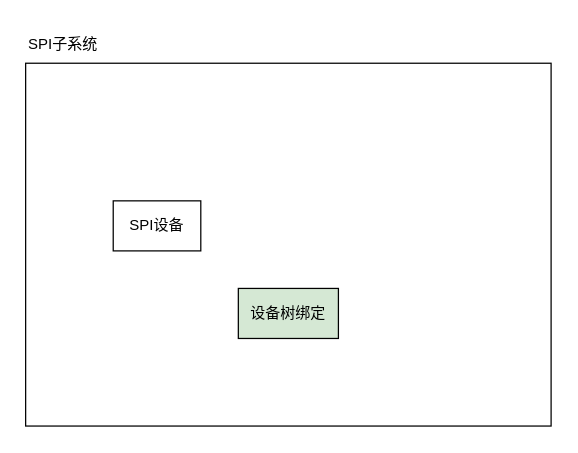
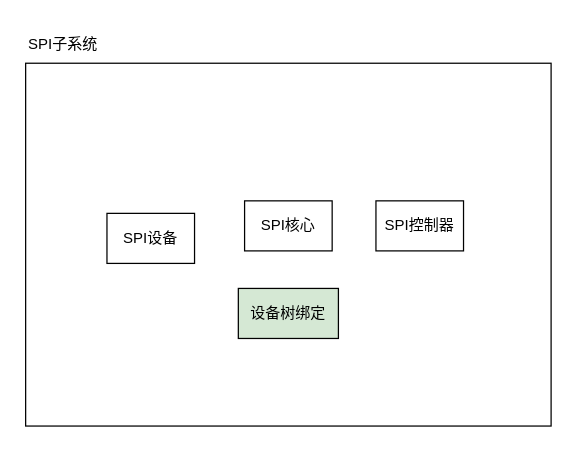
node "SPI设备": moved (157, 226) -> (151, 238)
node "SPI核心": added
node "SPI控制器": added
